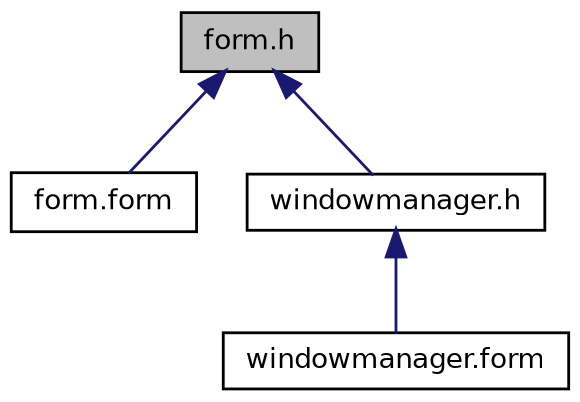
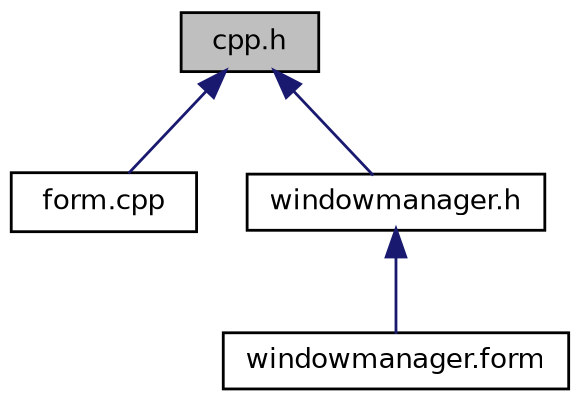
node "form.h": label "form.h" -> "cpp.h"
node "form.form": label "form.form" -> "form.cpp"
